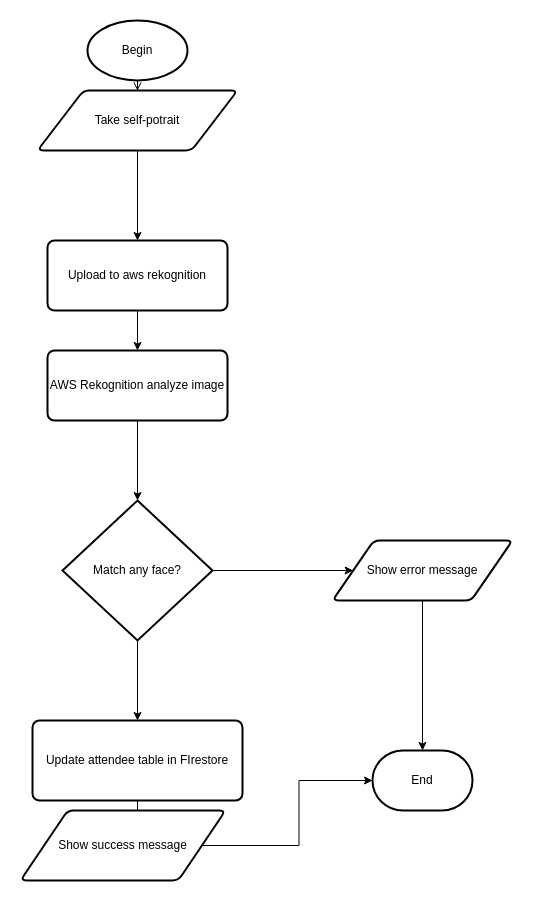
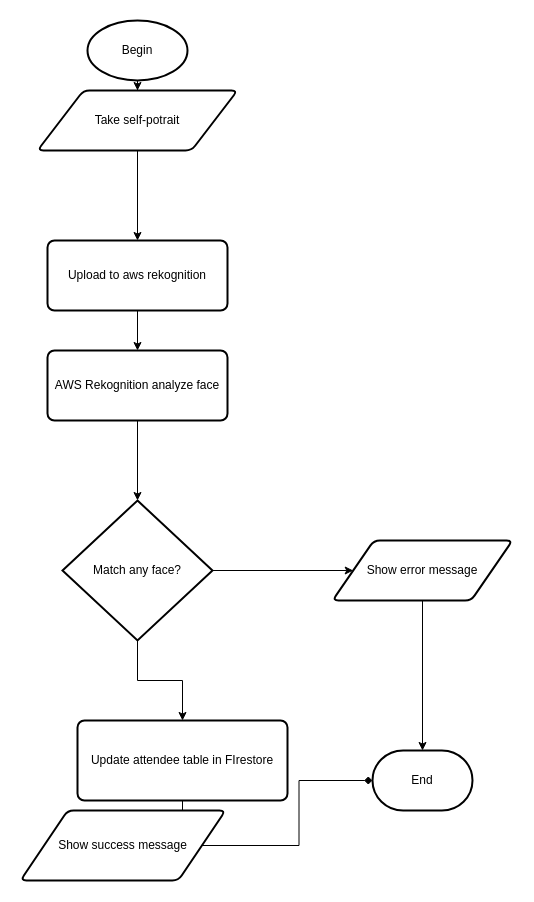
edge "Begin" -> "Take self-potrait": arrowhead open -> classic
node "AWS Rekognition analyze image": label "AWS Rekognition analyze image" -> "AWS Rekognition analyze face"
node "Update attendee table in FIrestore": moved (138, 761) -> (183, 761)
edge "Show success message" -> "End": arrowhead classic -> diamond
